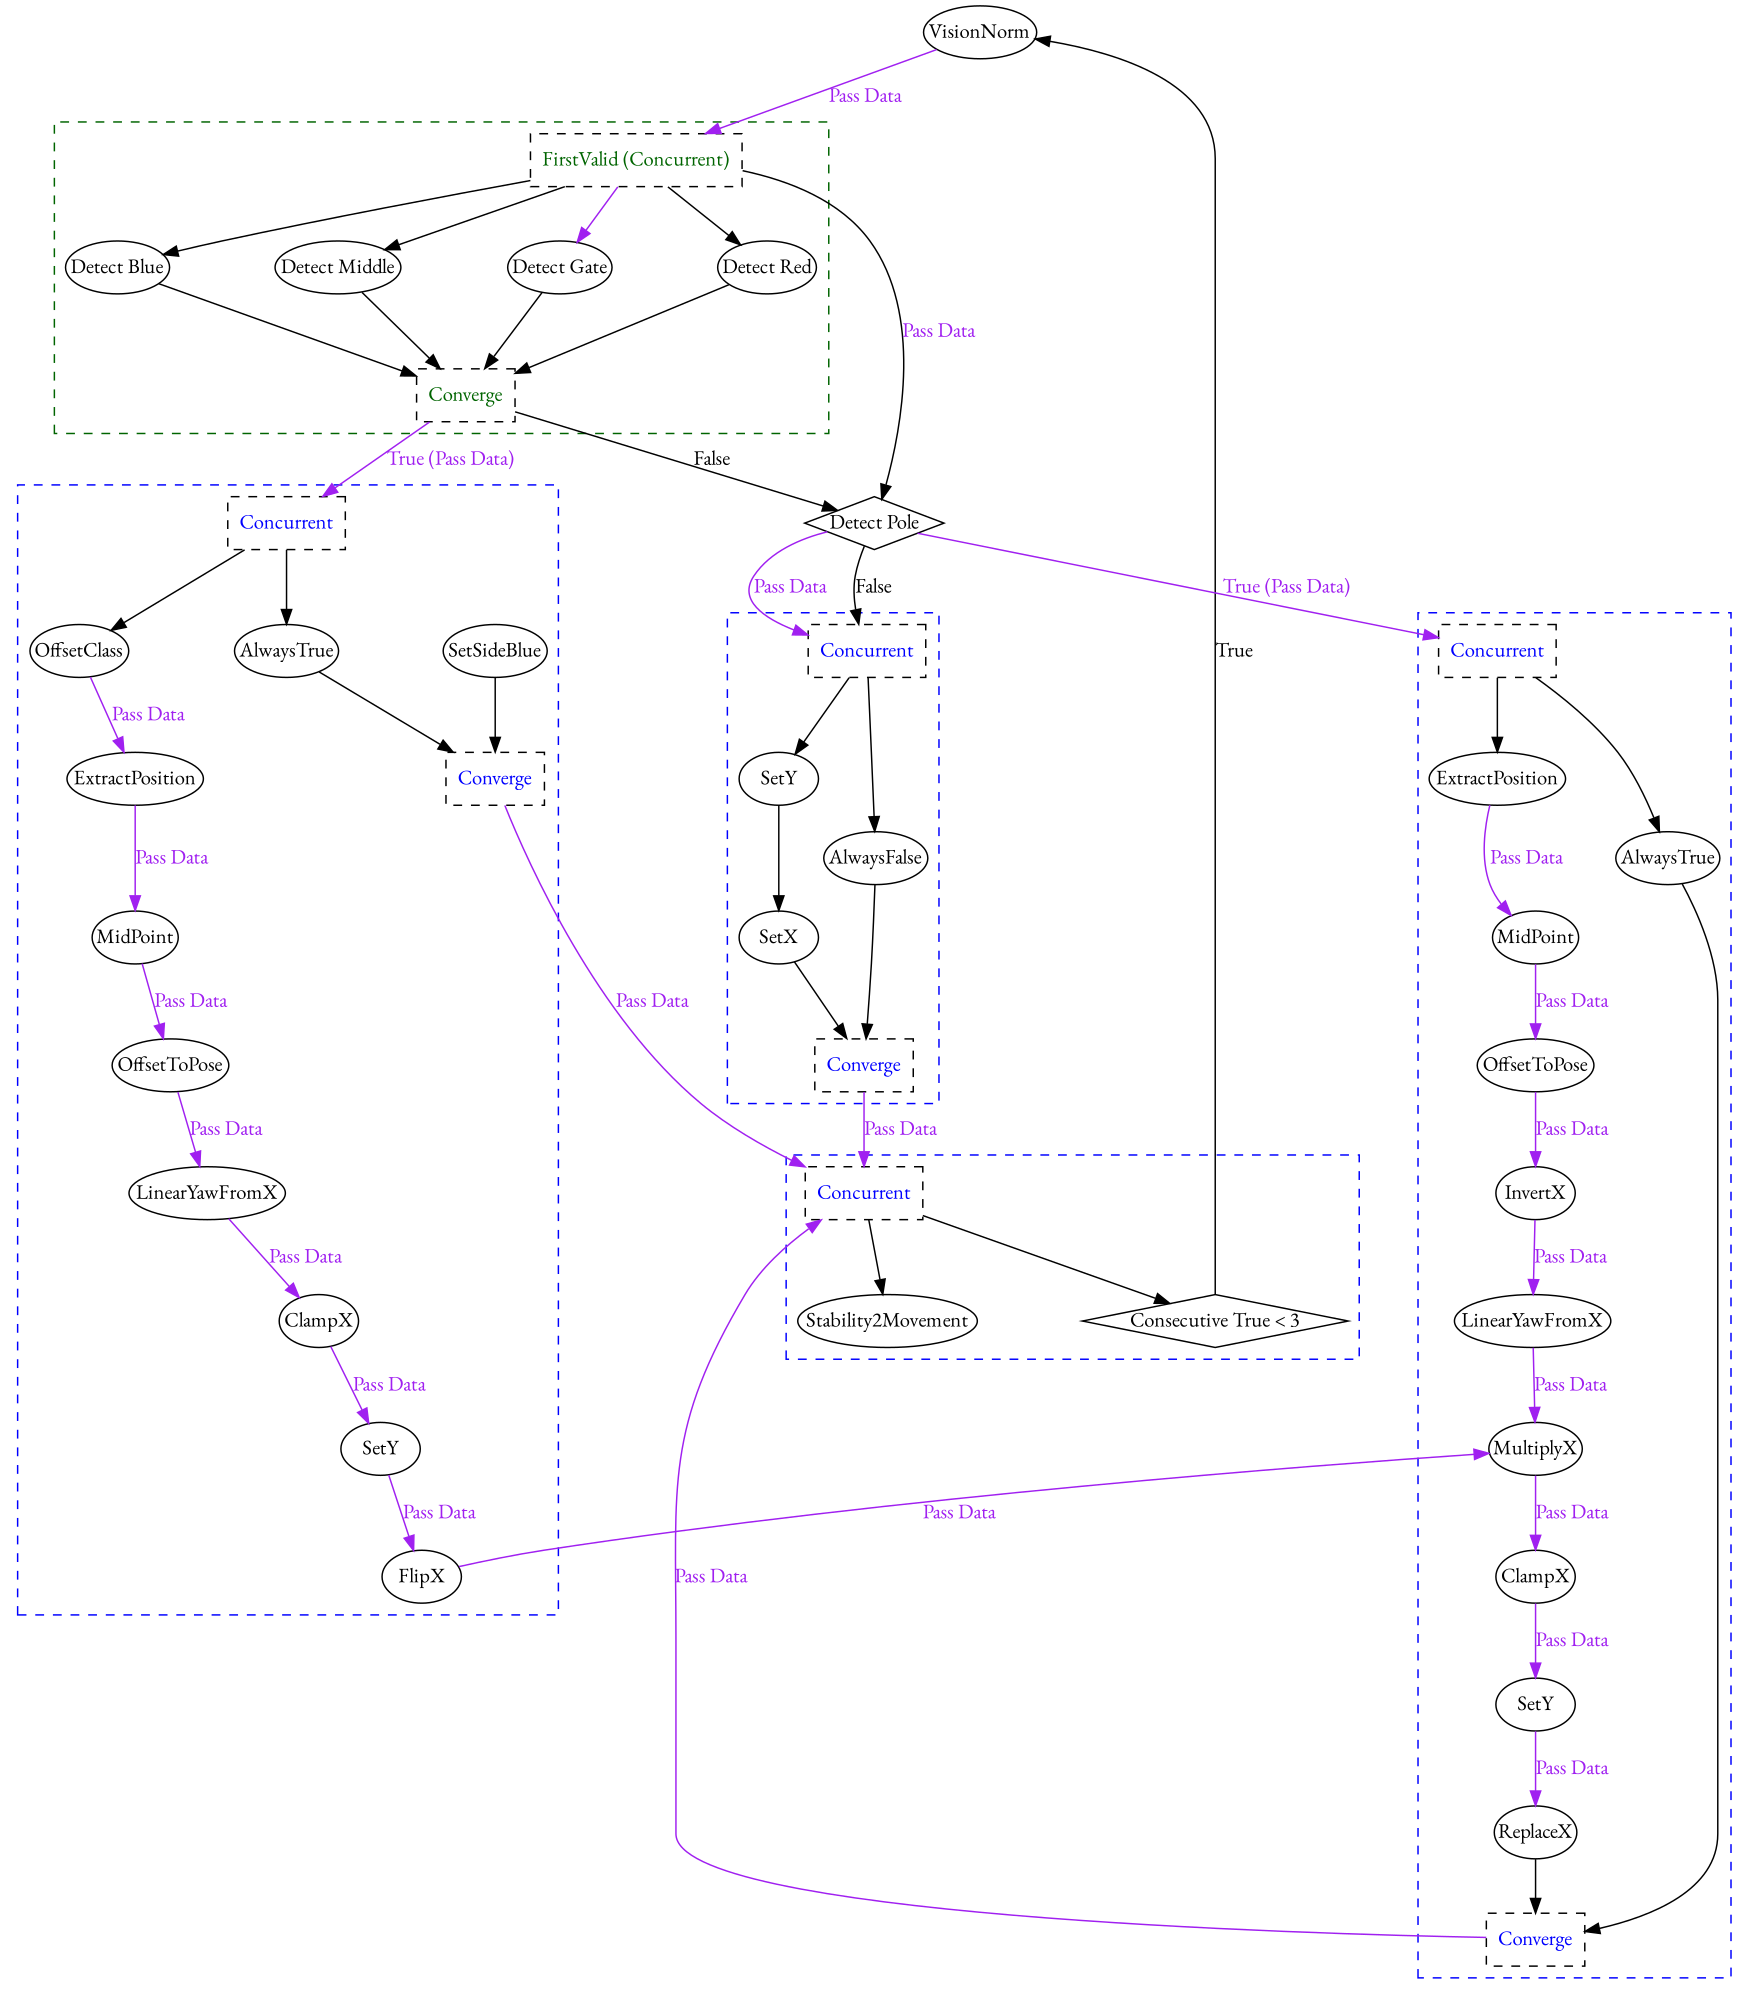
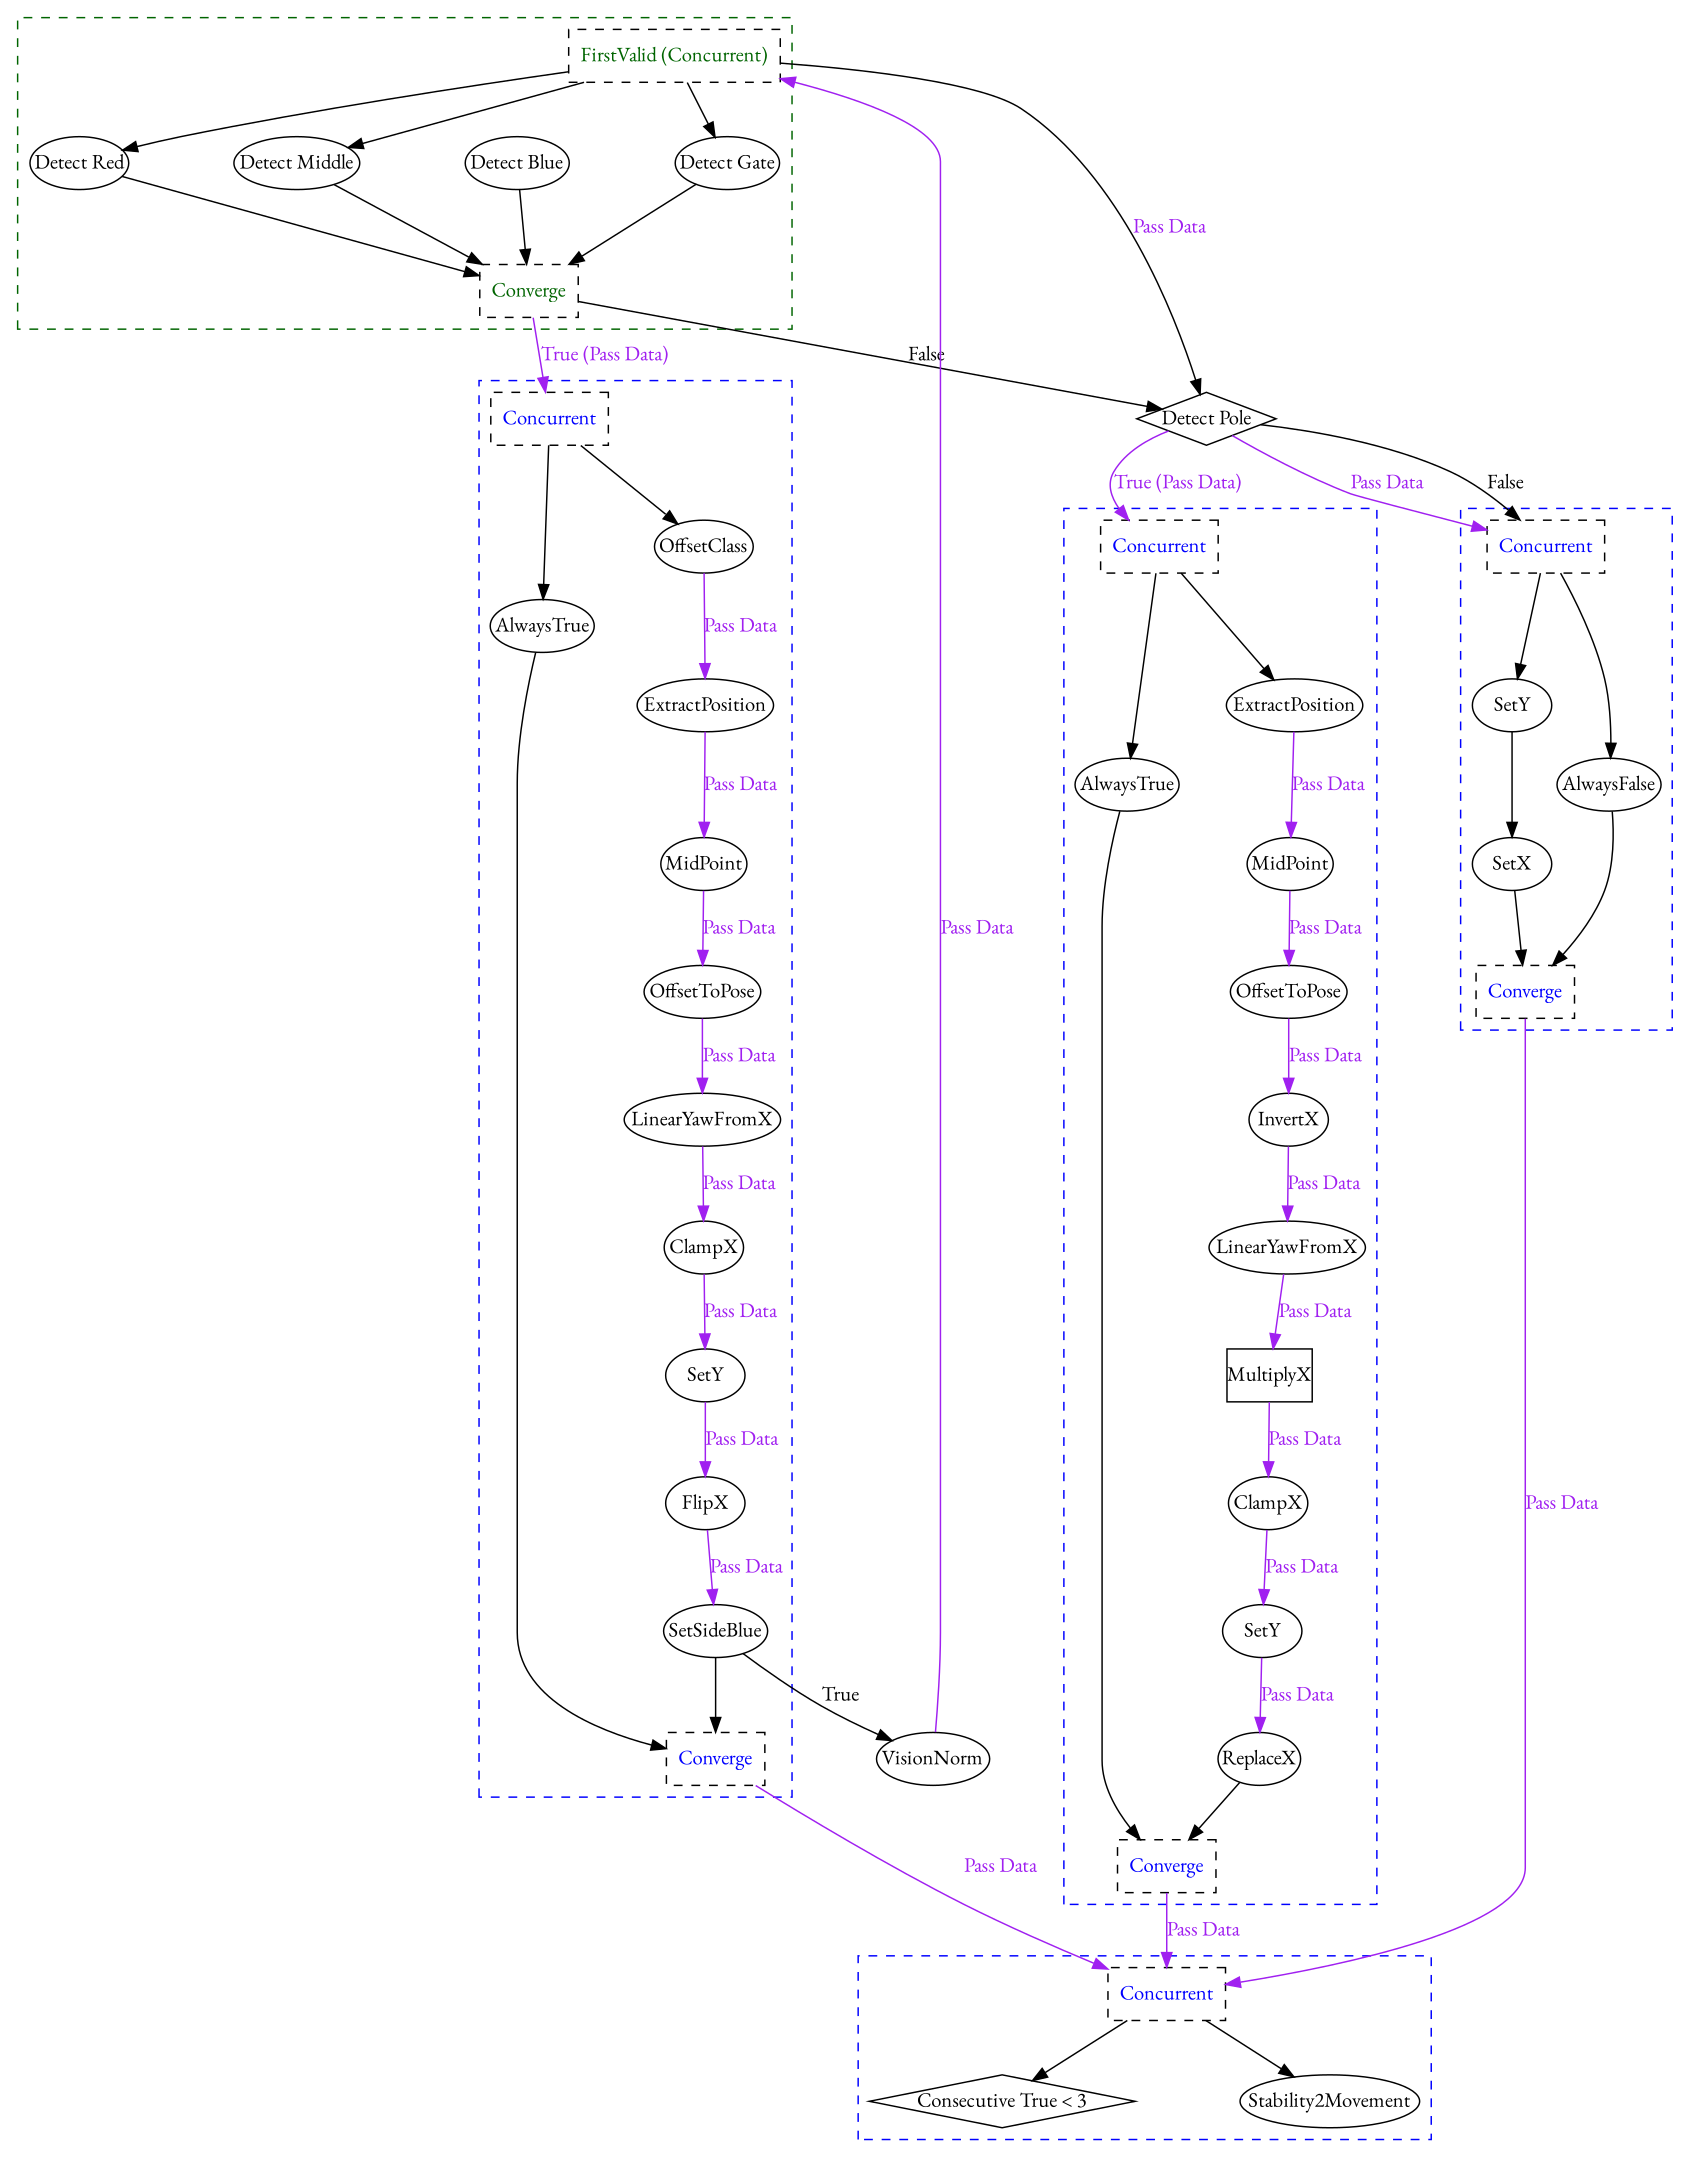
edge "FirstValid (Concurrent)" -> "Detect Gate": color purple -> black
edge "FirstValid (Concurrent)" -> "Detect Blue": removed
edge "Consecutive True < 3" -> "VisionNorm": now "SetSideBlue" -> "VisionNorm"
node "MultiplyX": shape ellipse -> box
edge "FlipX" -> "MultiplyX": now "FlipX" -> "SetSideBlue"
